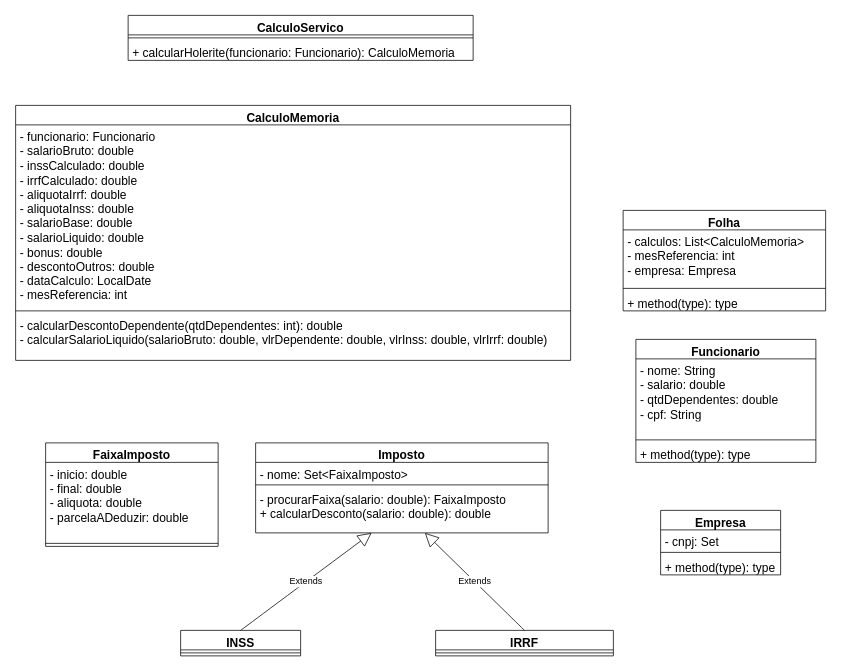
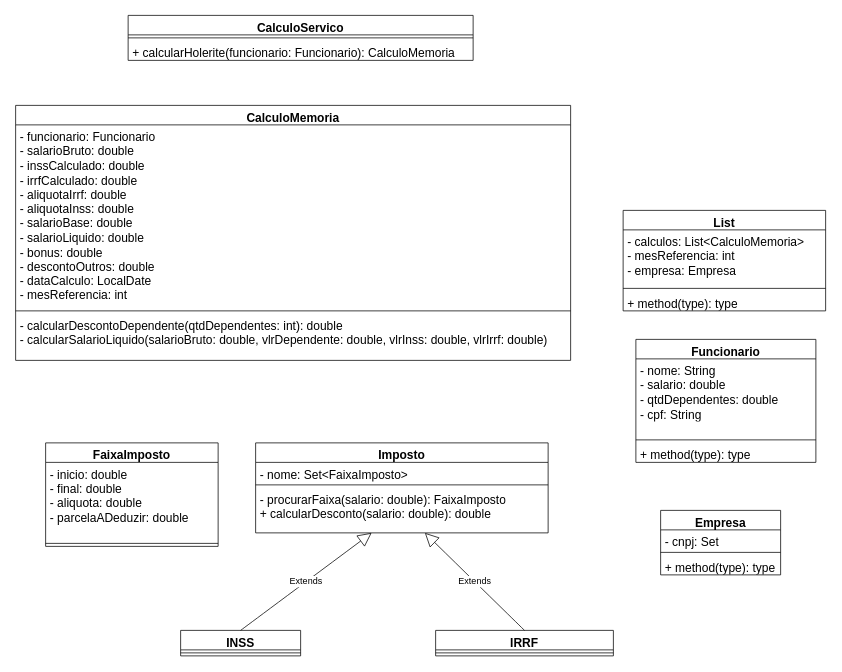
node "Folha": label "Folha" -> "List"
